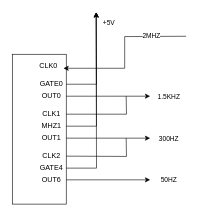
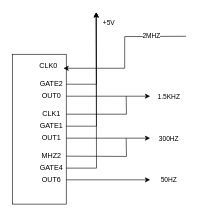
node "GATE0": label "GATE0" -> "GATE2"
node "MHZ1": label "MHZ1" -> "GATE1"
node "CLK2": label "CLK2" -> "MHZ2"
